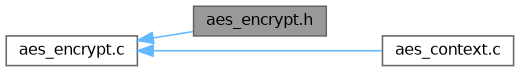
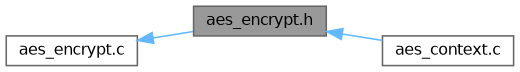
edge "aes_context.c" -> "aes_encrypt.c": now "aes_context.c" -> "aes_encrypt.h"
